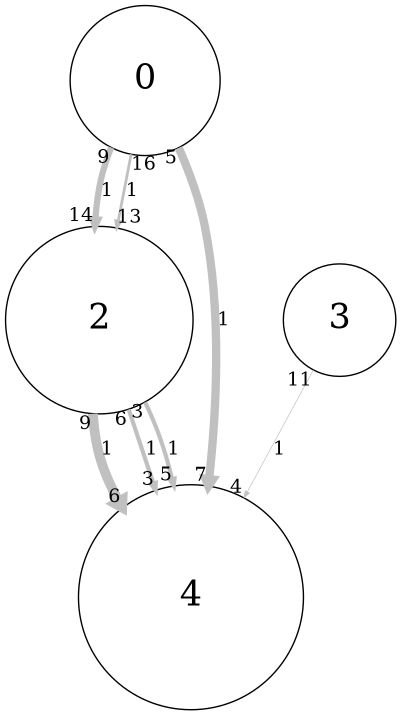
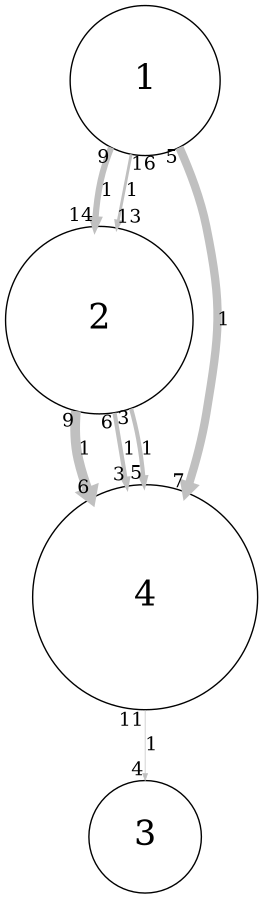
node "0": label "0" -> "1"
edge "3" -> "4": reversed
